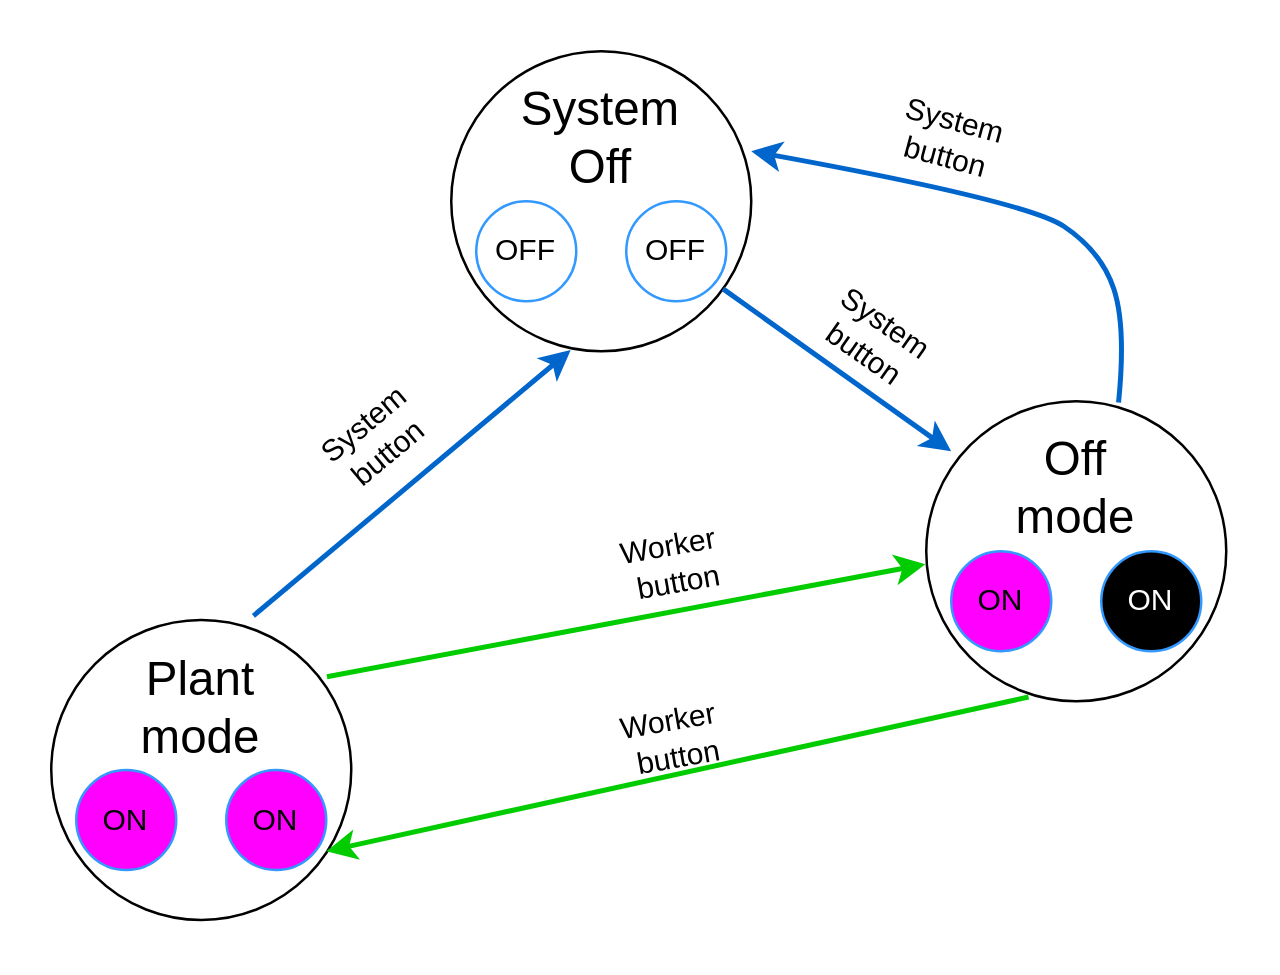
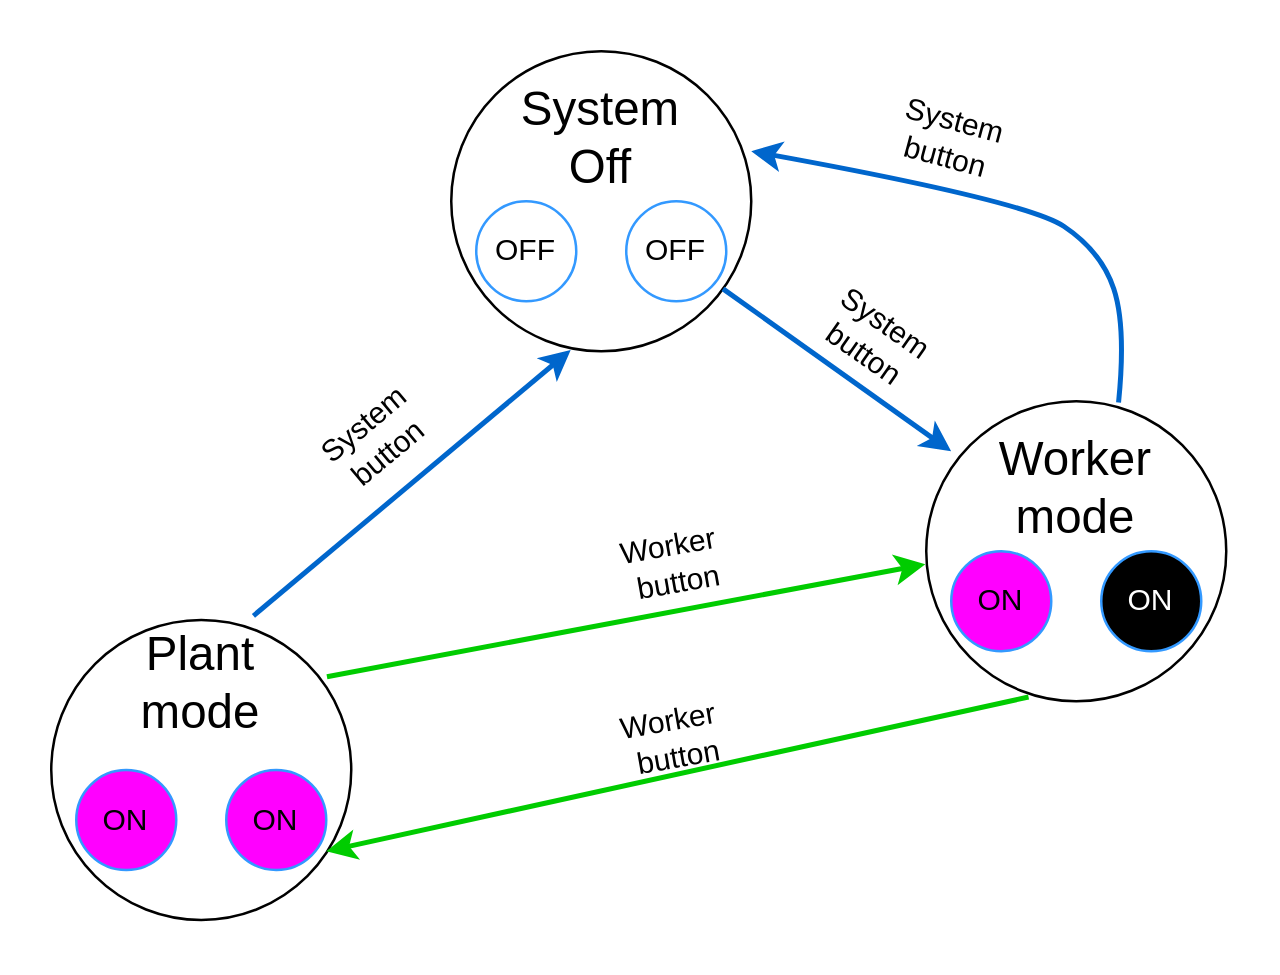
node "Off mode": label "Off mode" -> "Worker mode"
node "Plant mode": moved (201, 708) -> (201, 683)
